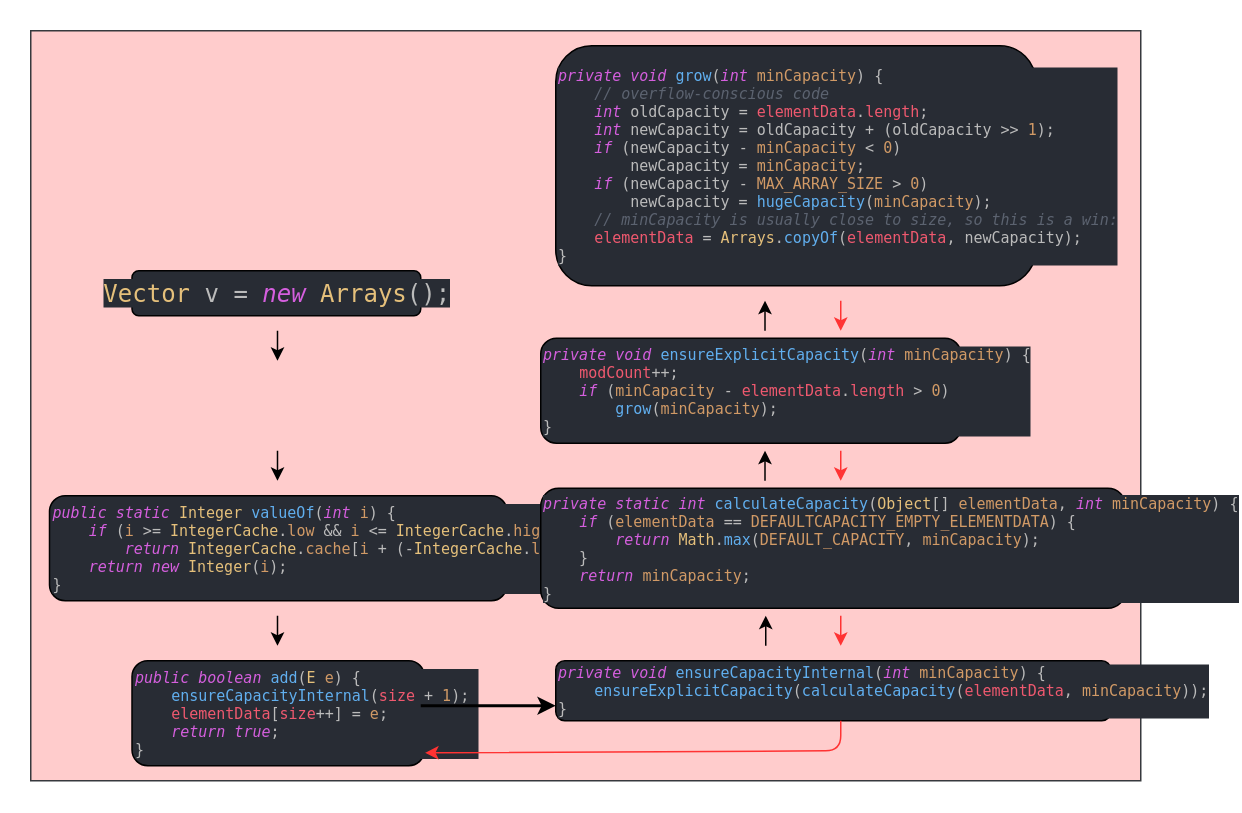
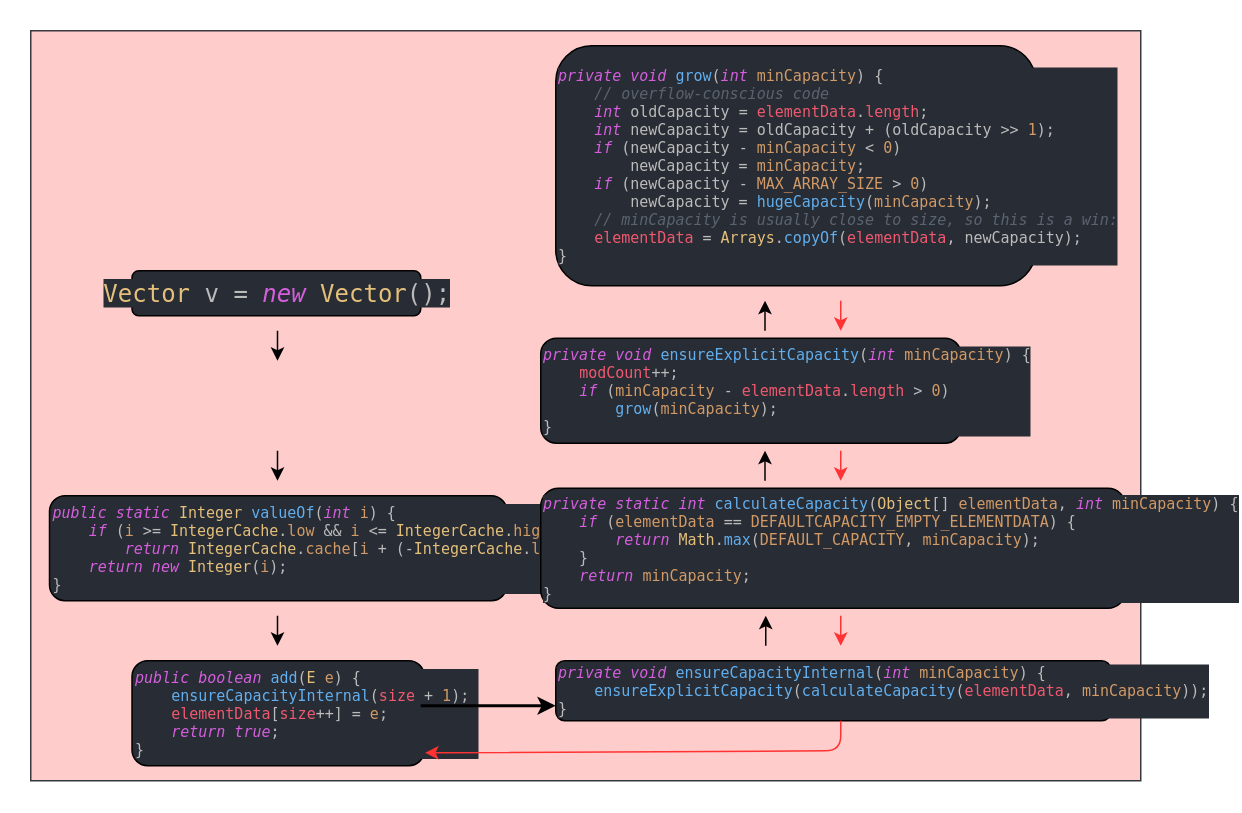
node "Vector v = new Arrays();": label "Vector v = new Arrays();" -> "Vector v = new Vector();"
